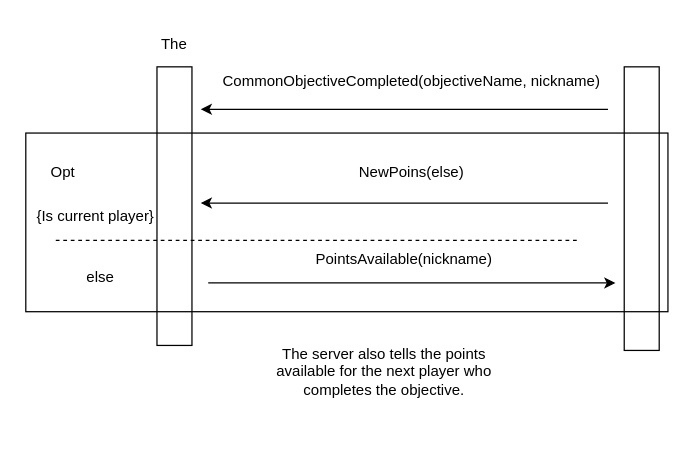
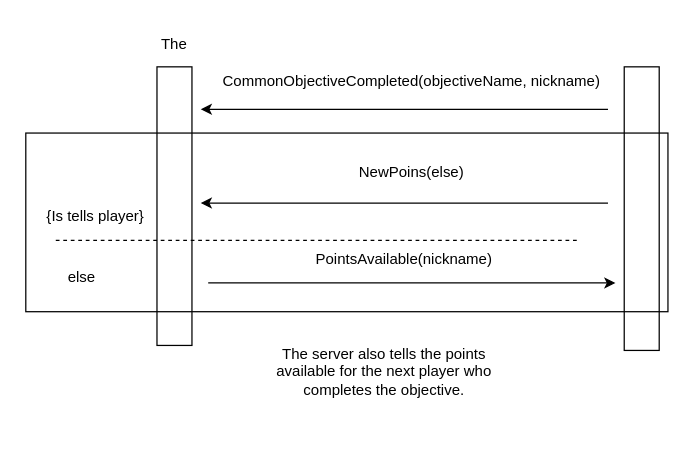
node "Opt": removed
node "{Is current player}": label "{Is current player}" -> "{Is tells player}"
node "else": moved (101, 278) -> (82, 278)
